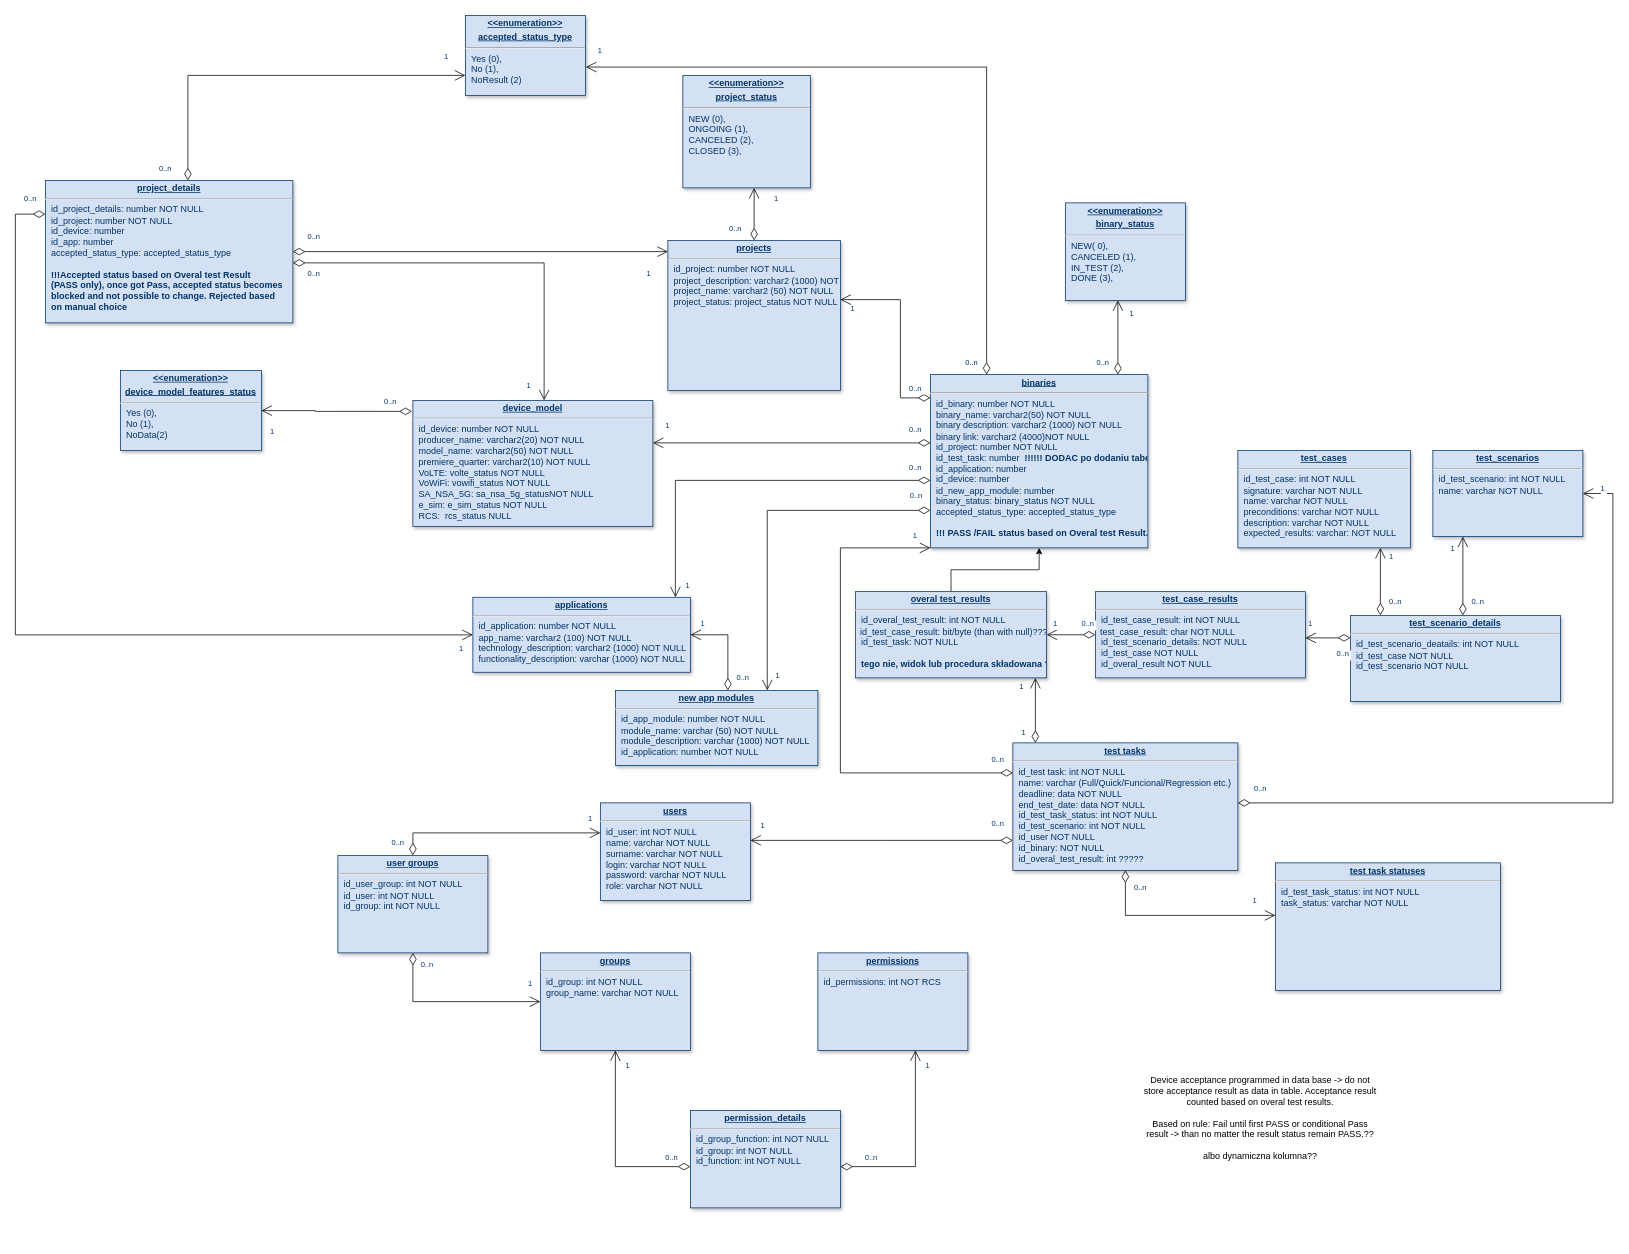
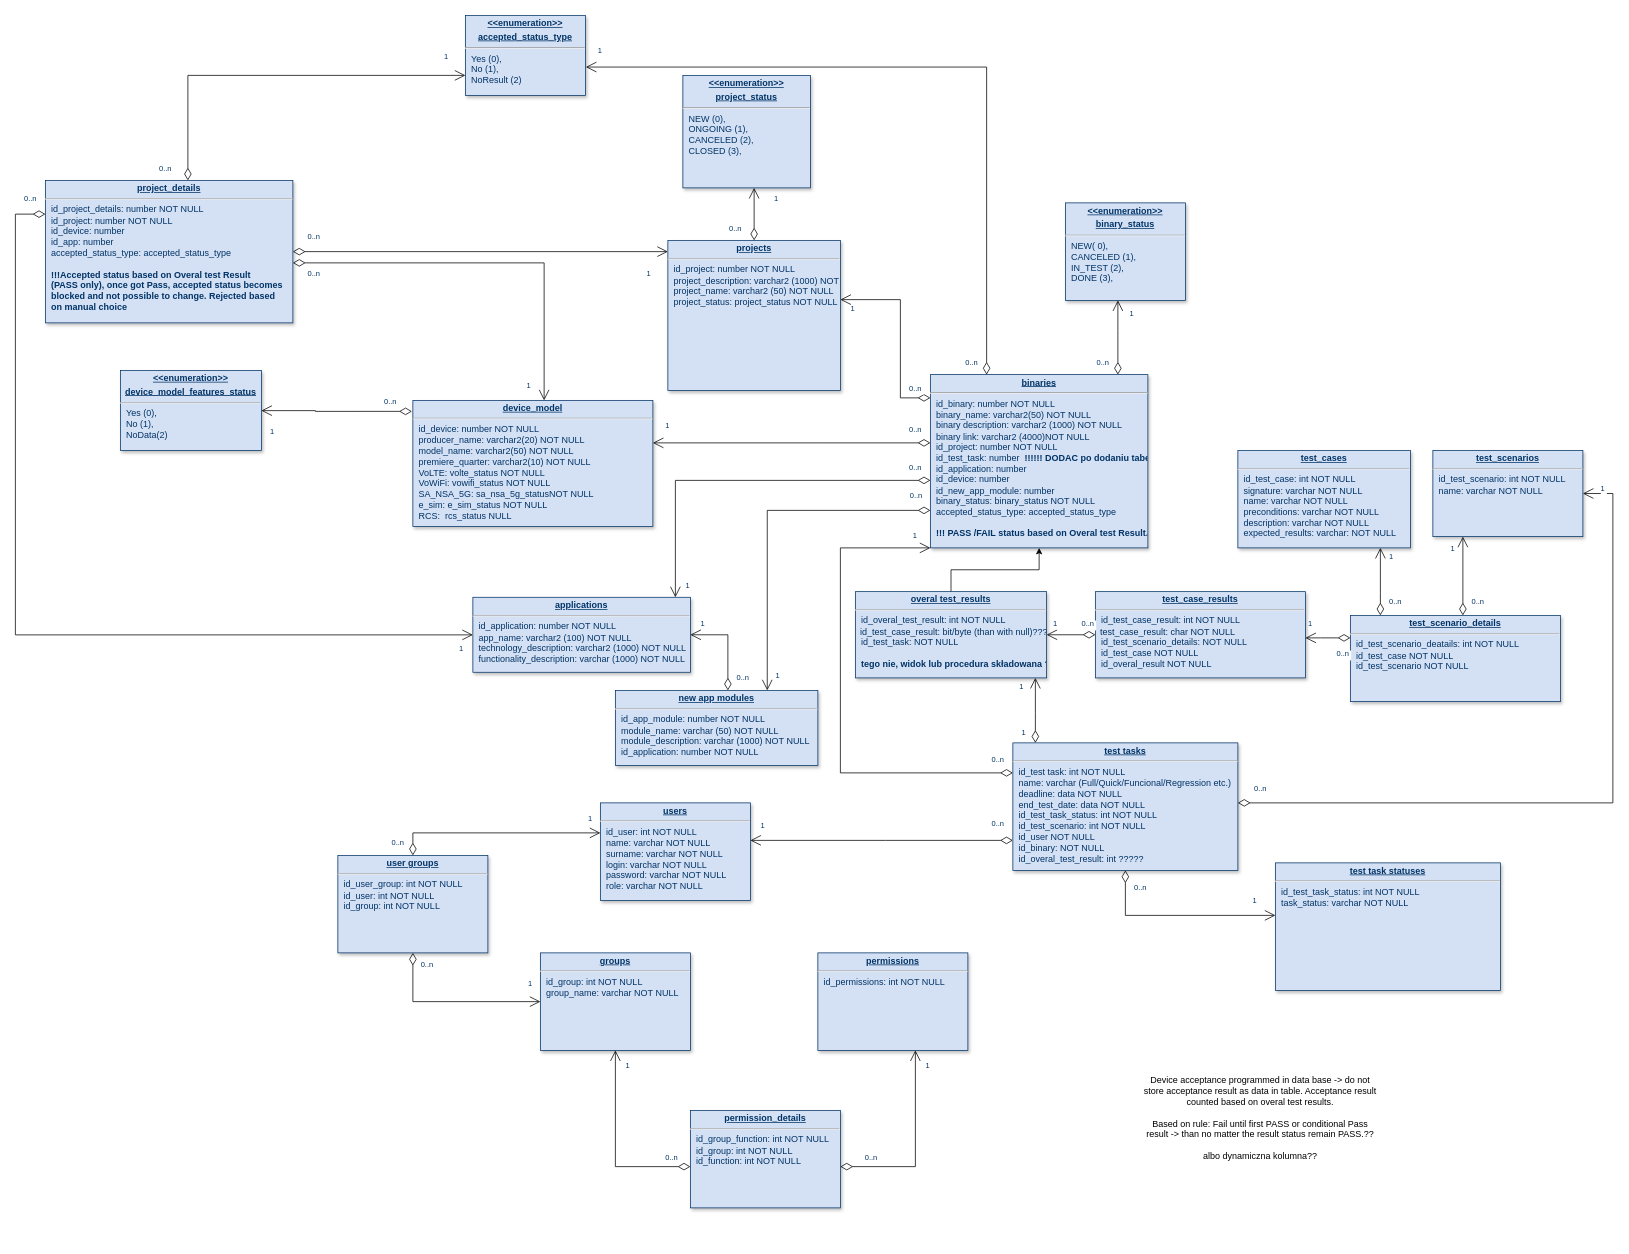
node "permissions id_permissions: int NOT RCS": label "permissions id_permissions: int NOT RCS" -> "permissions id_permissions: int NOT NULL"
